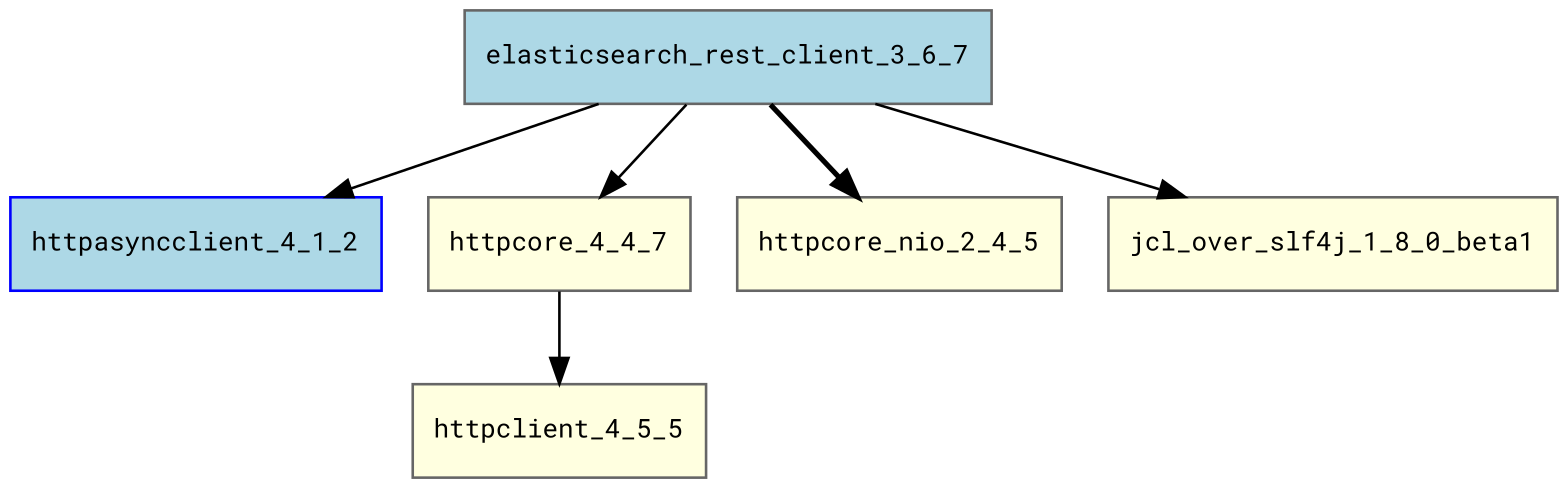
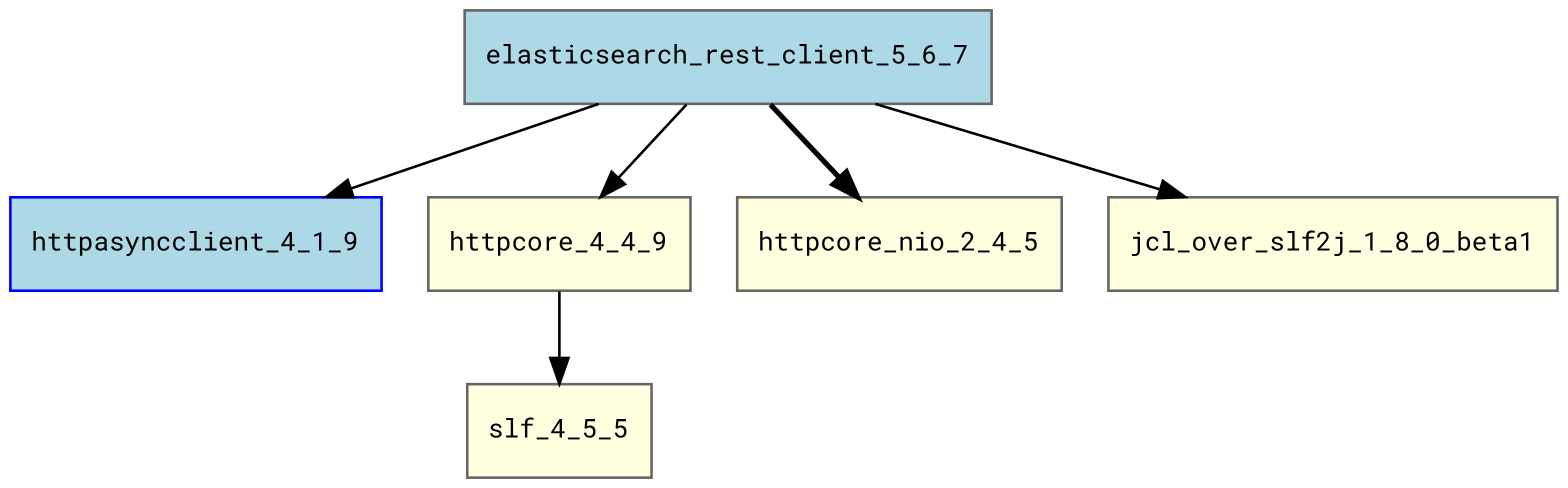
node "elasticsearch_rest_client_3_6_7": label "elasticsearch_rest_client_3_6_7" -> "elasticsearch_rest_client_5_6_7"
node "httpasyncclient_4_1_2": label "httpasyncclient_4_1_2" -> "httpasyncclient_4_1_9"
node "httpcore_4_4_7": label "httpcore_4_4_7" -> "httpcore_4_4_9"
node "jcl_over_slf4j_1_8_0_beta1": label "jcl_over_slf4j_1_8_0_beta1" -> "jcl_over_slf2j_1_8_0_beta1"
node "httpclient_4_5_5": label "httpclient_4_5_5" -> "slf_4_5_5"
